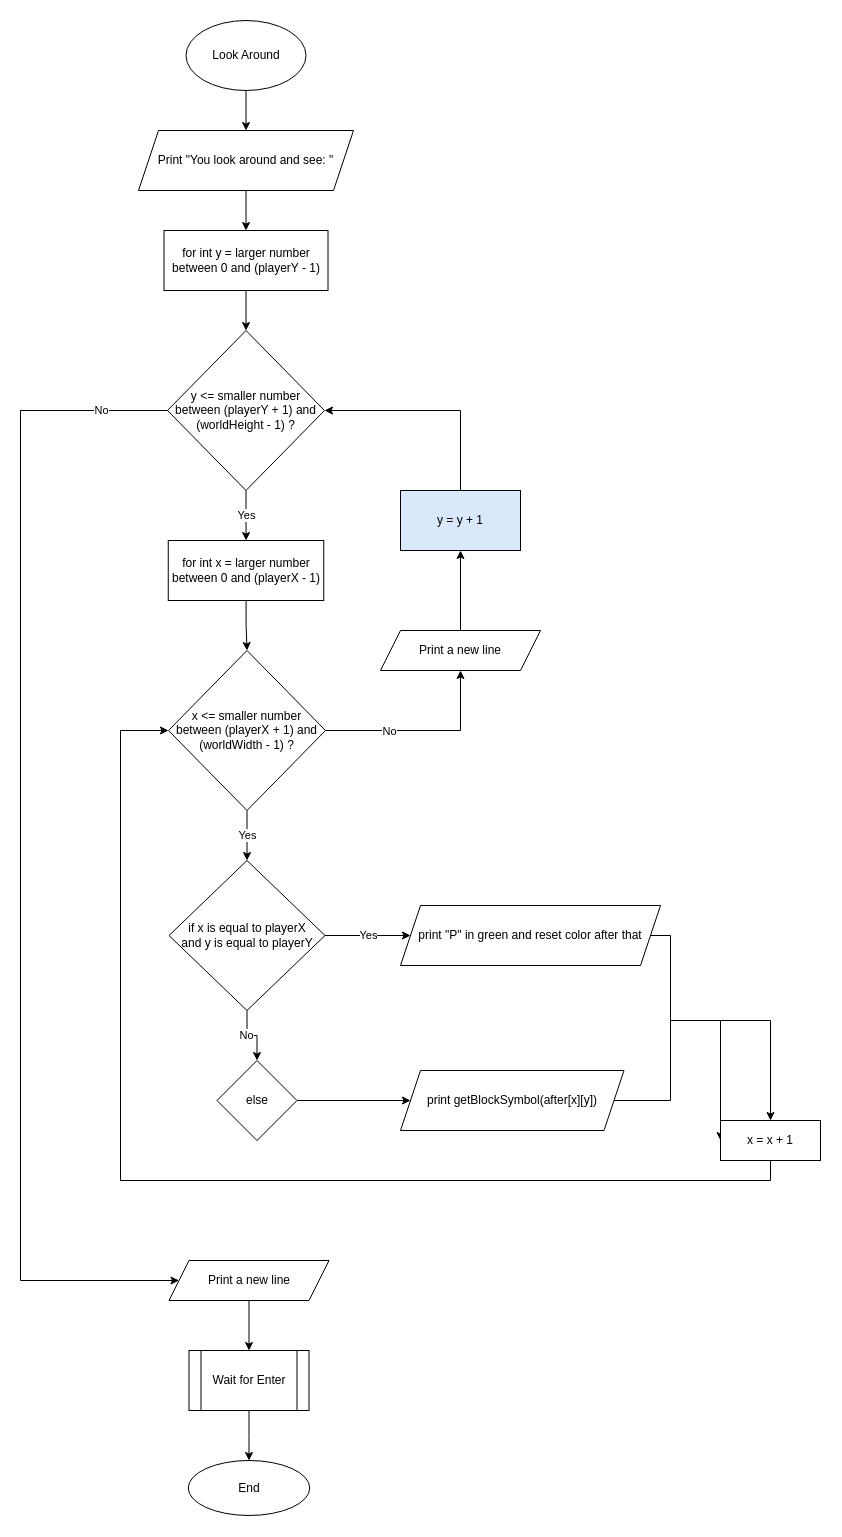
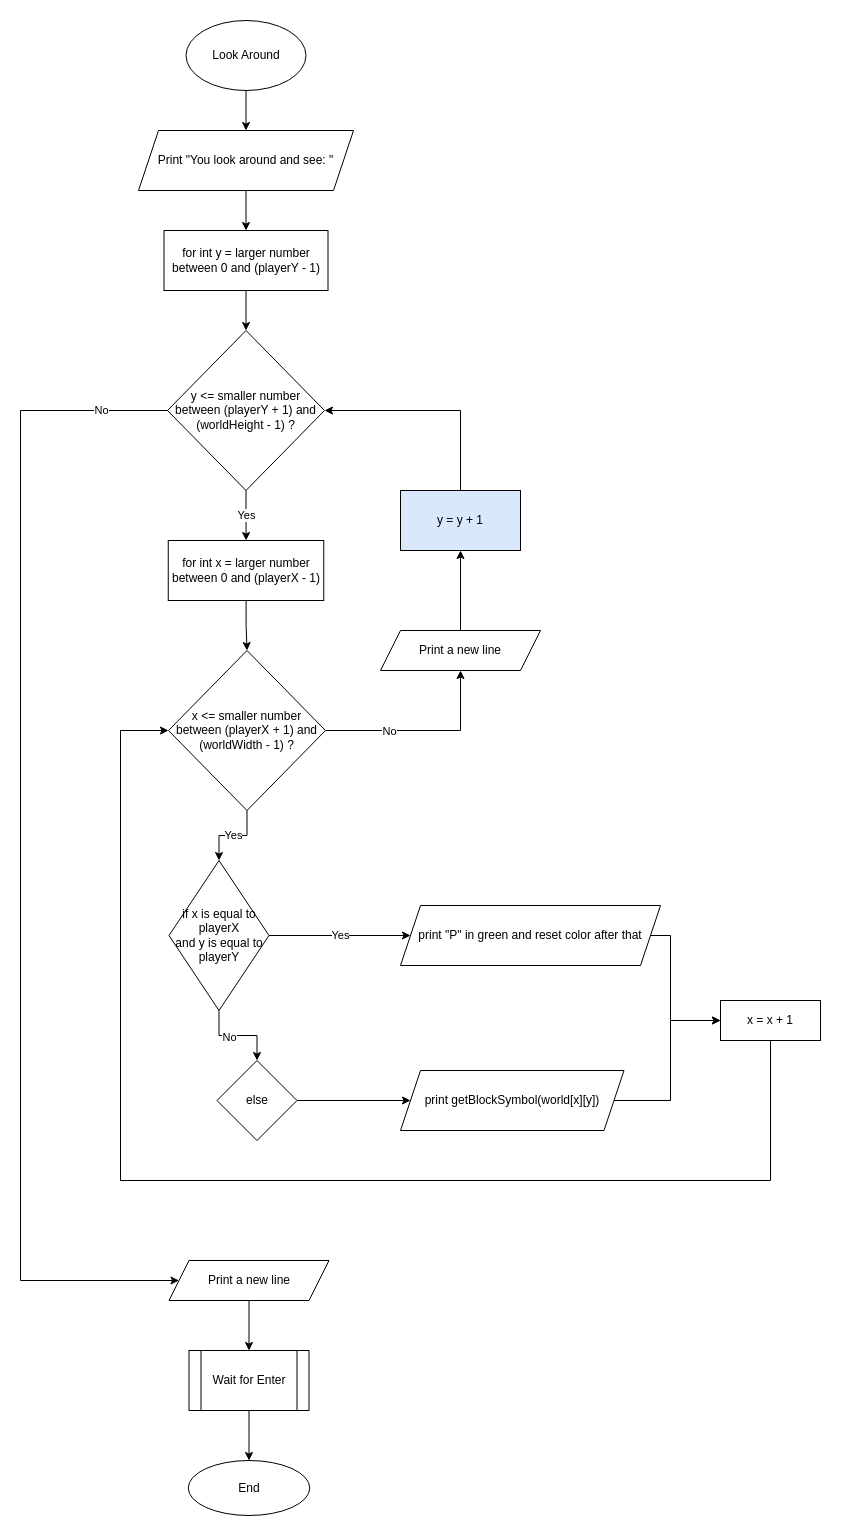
node "if x is equal to playerX and y is equal to playerY": size 156x150 -> 100x150
node "print getBlockSymbol(after[x][y])": label "print getBlockSymbol(after[x][y])" -> "print getBlockSymbol(world[x][y])"
node "x = x + 1": moved (771, 1141) -> (771, 1021)
